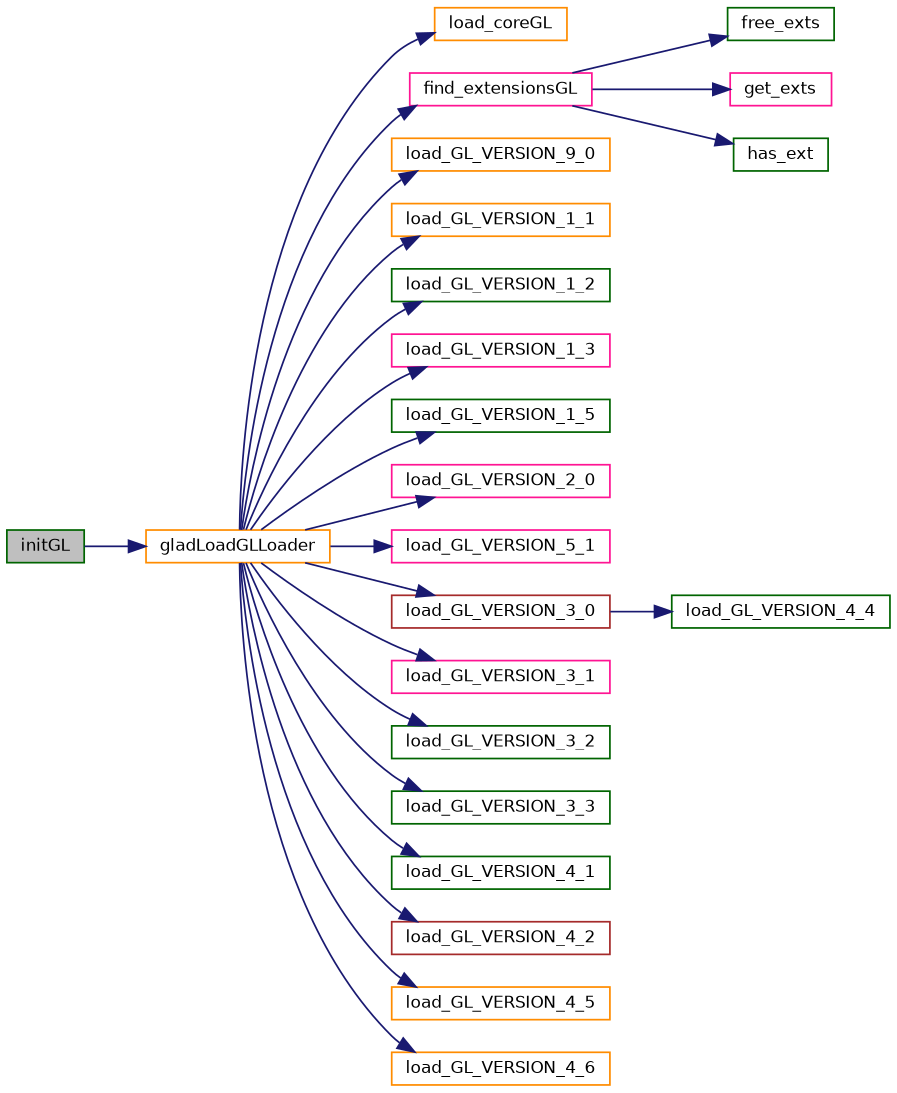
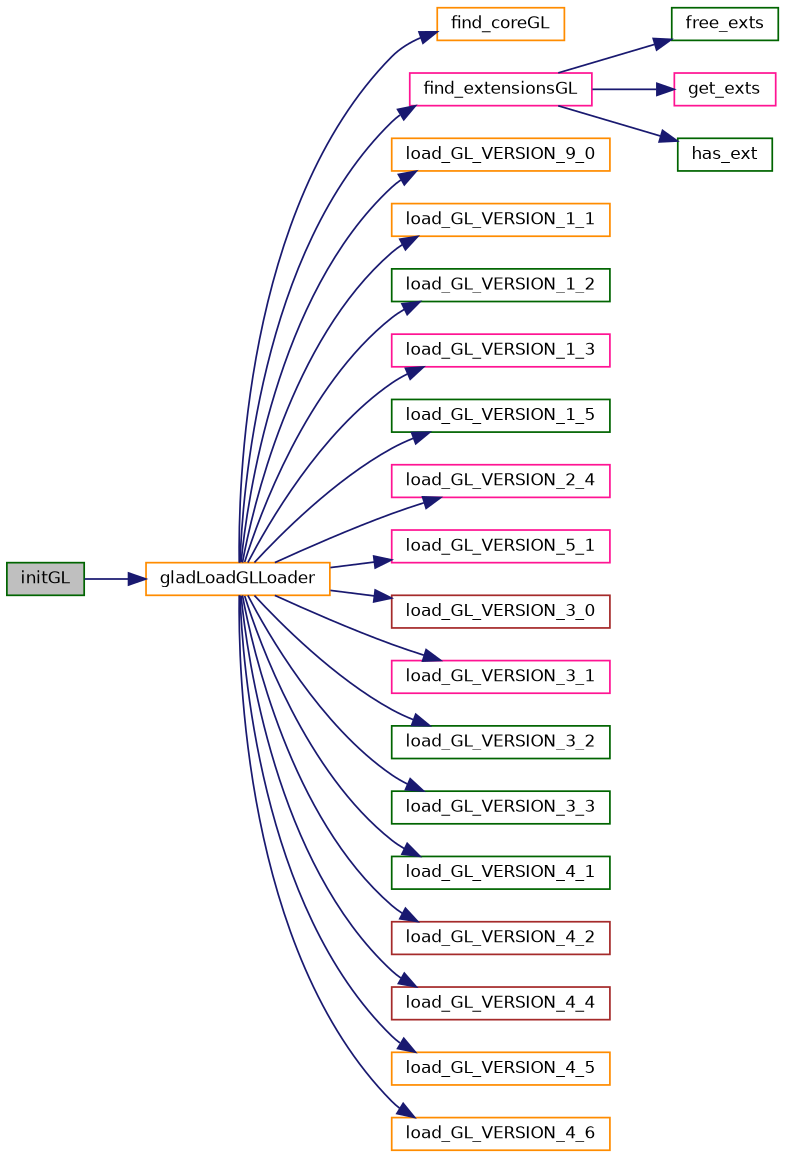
node "load_coreGL": label "load_coreGL" -> "find_coreGL"
node "load_GL_VERSION_2_0": label "load_GL_VERSION_2_0" -> "load_GL_VERSION_2_4"
edge "load_GL_VERSION_3_0" -> "load_GL_VERSION_4_4": now "gladLoadGLLoader" -> "load_GL_VERSION_4_4"
node "load_GL_VERSION_4_4": color darkgreen -> brown
